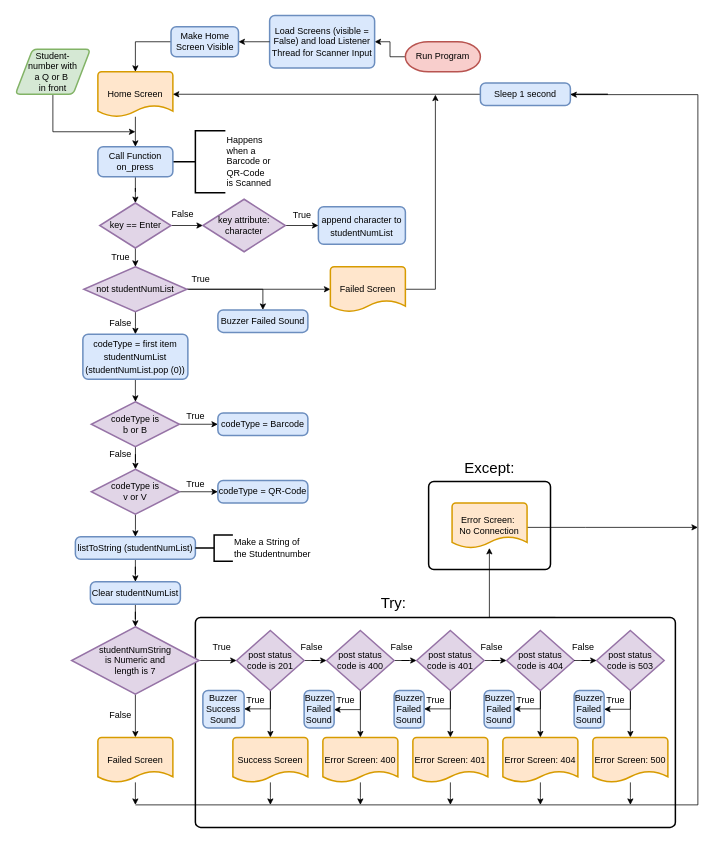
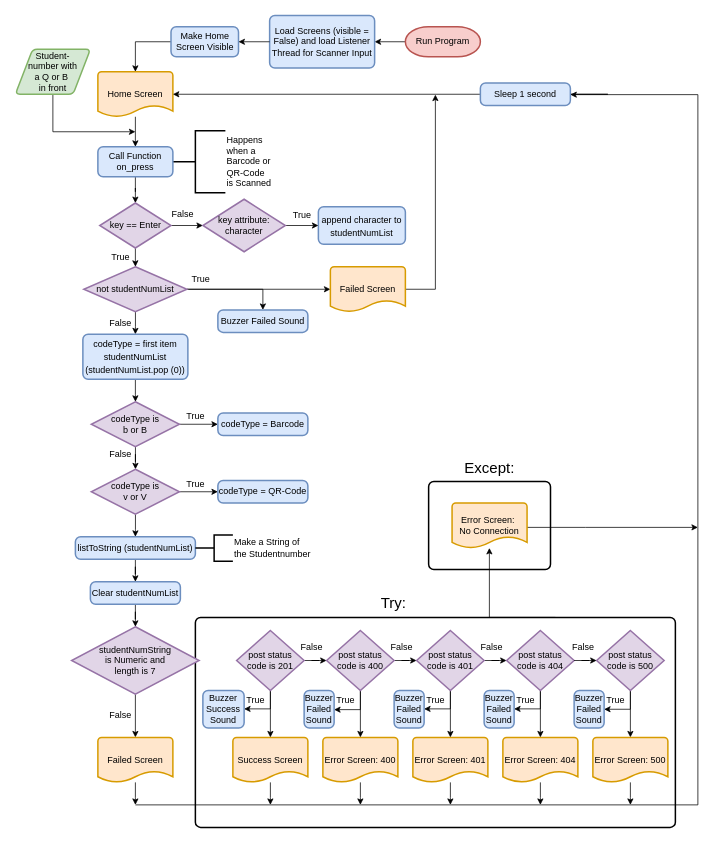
node "Run Program": moved (443, 57) -> (443, 42)
edge "studentNumString is Numeric and length is 7" -> "post status code is 201": removed, label "True"
node "post status code is 503": label "post status code is 503" -> "post status code is 500"
